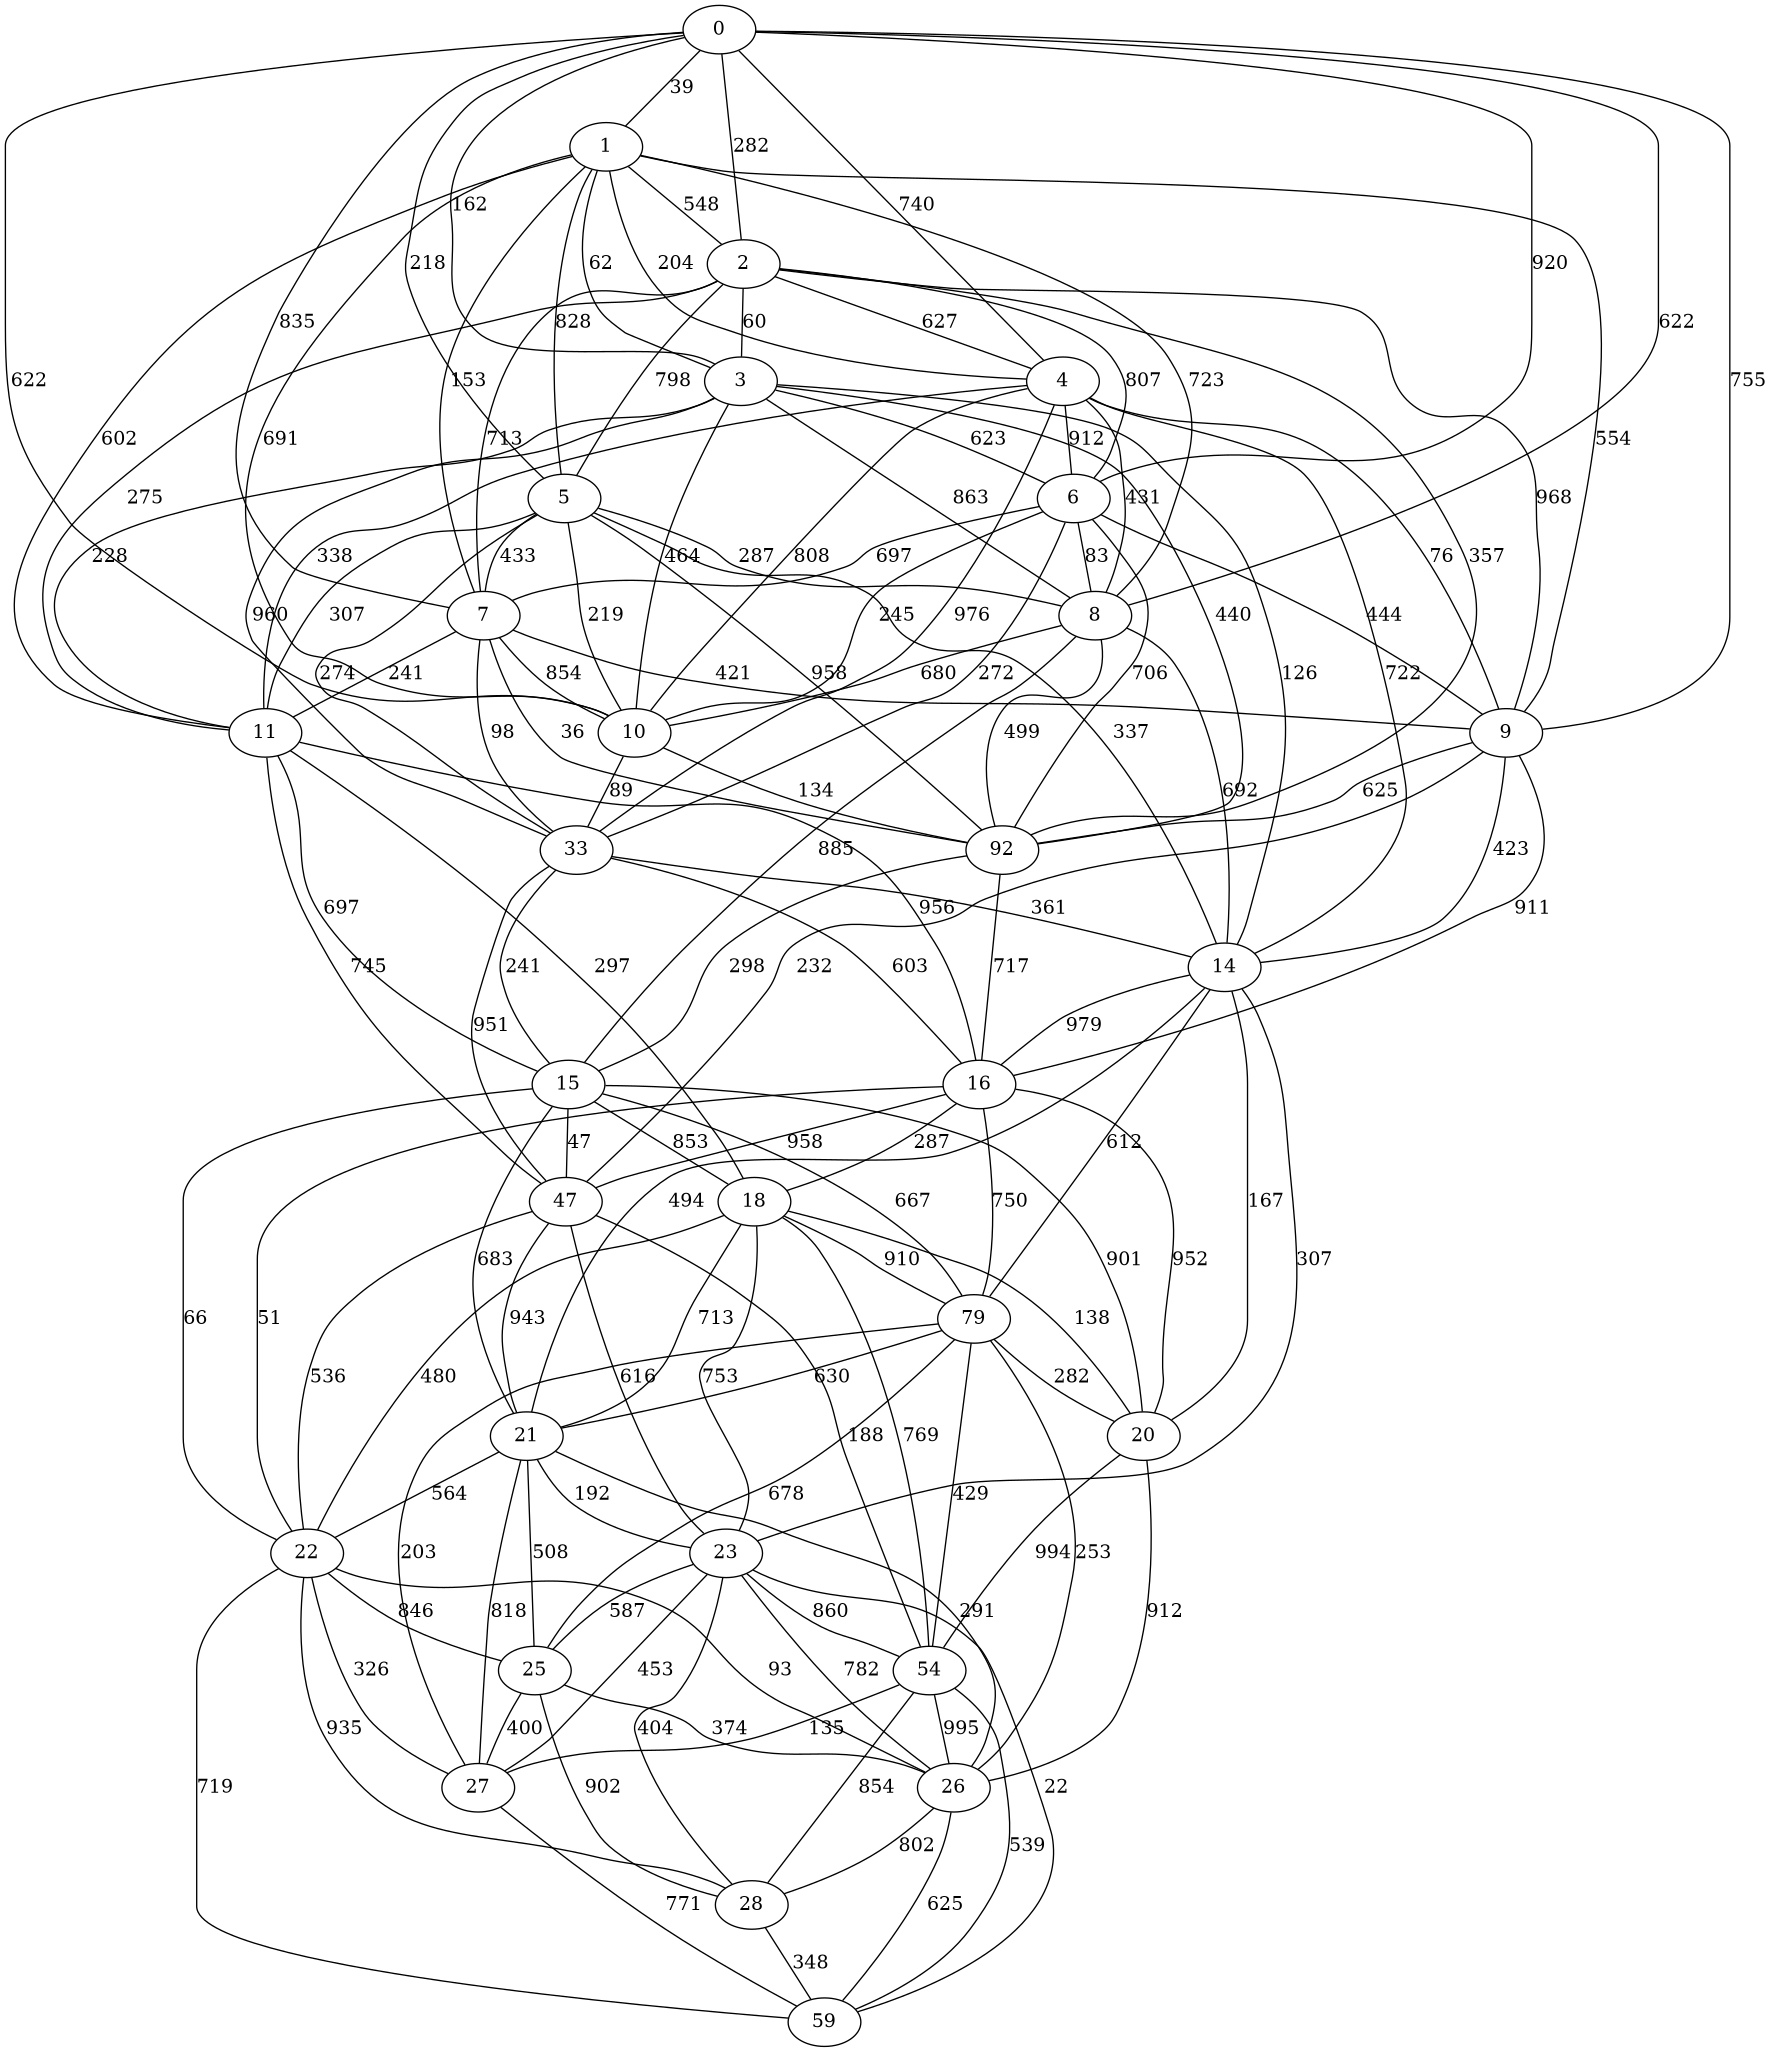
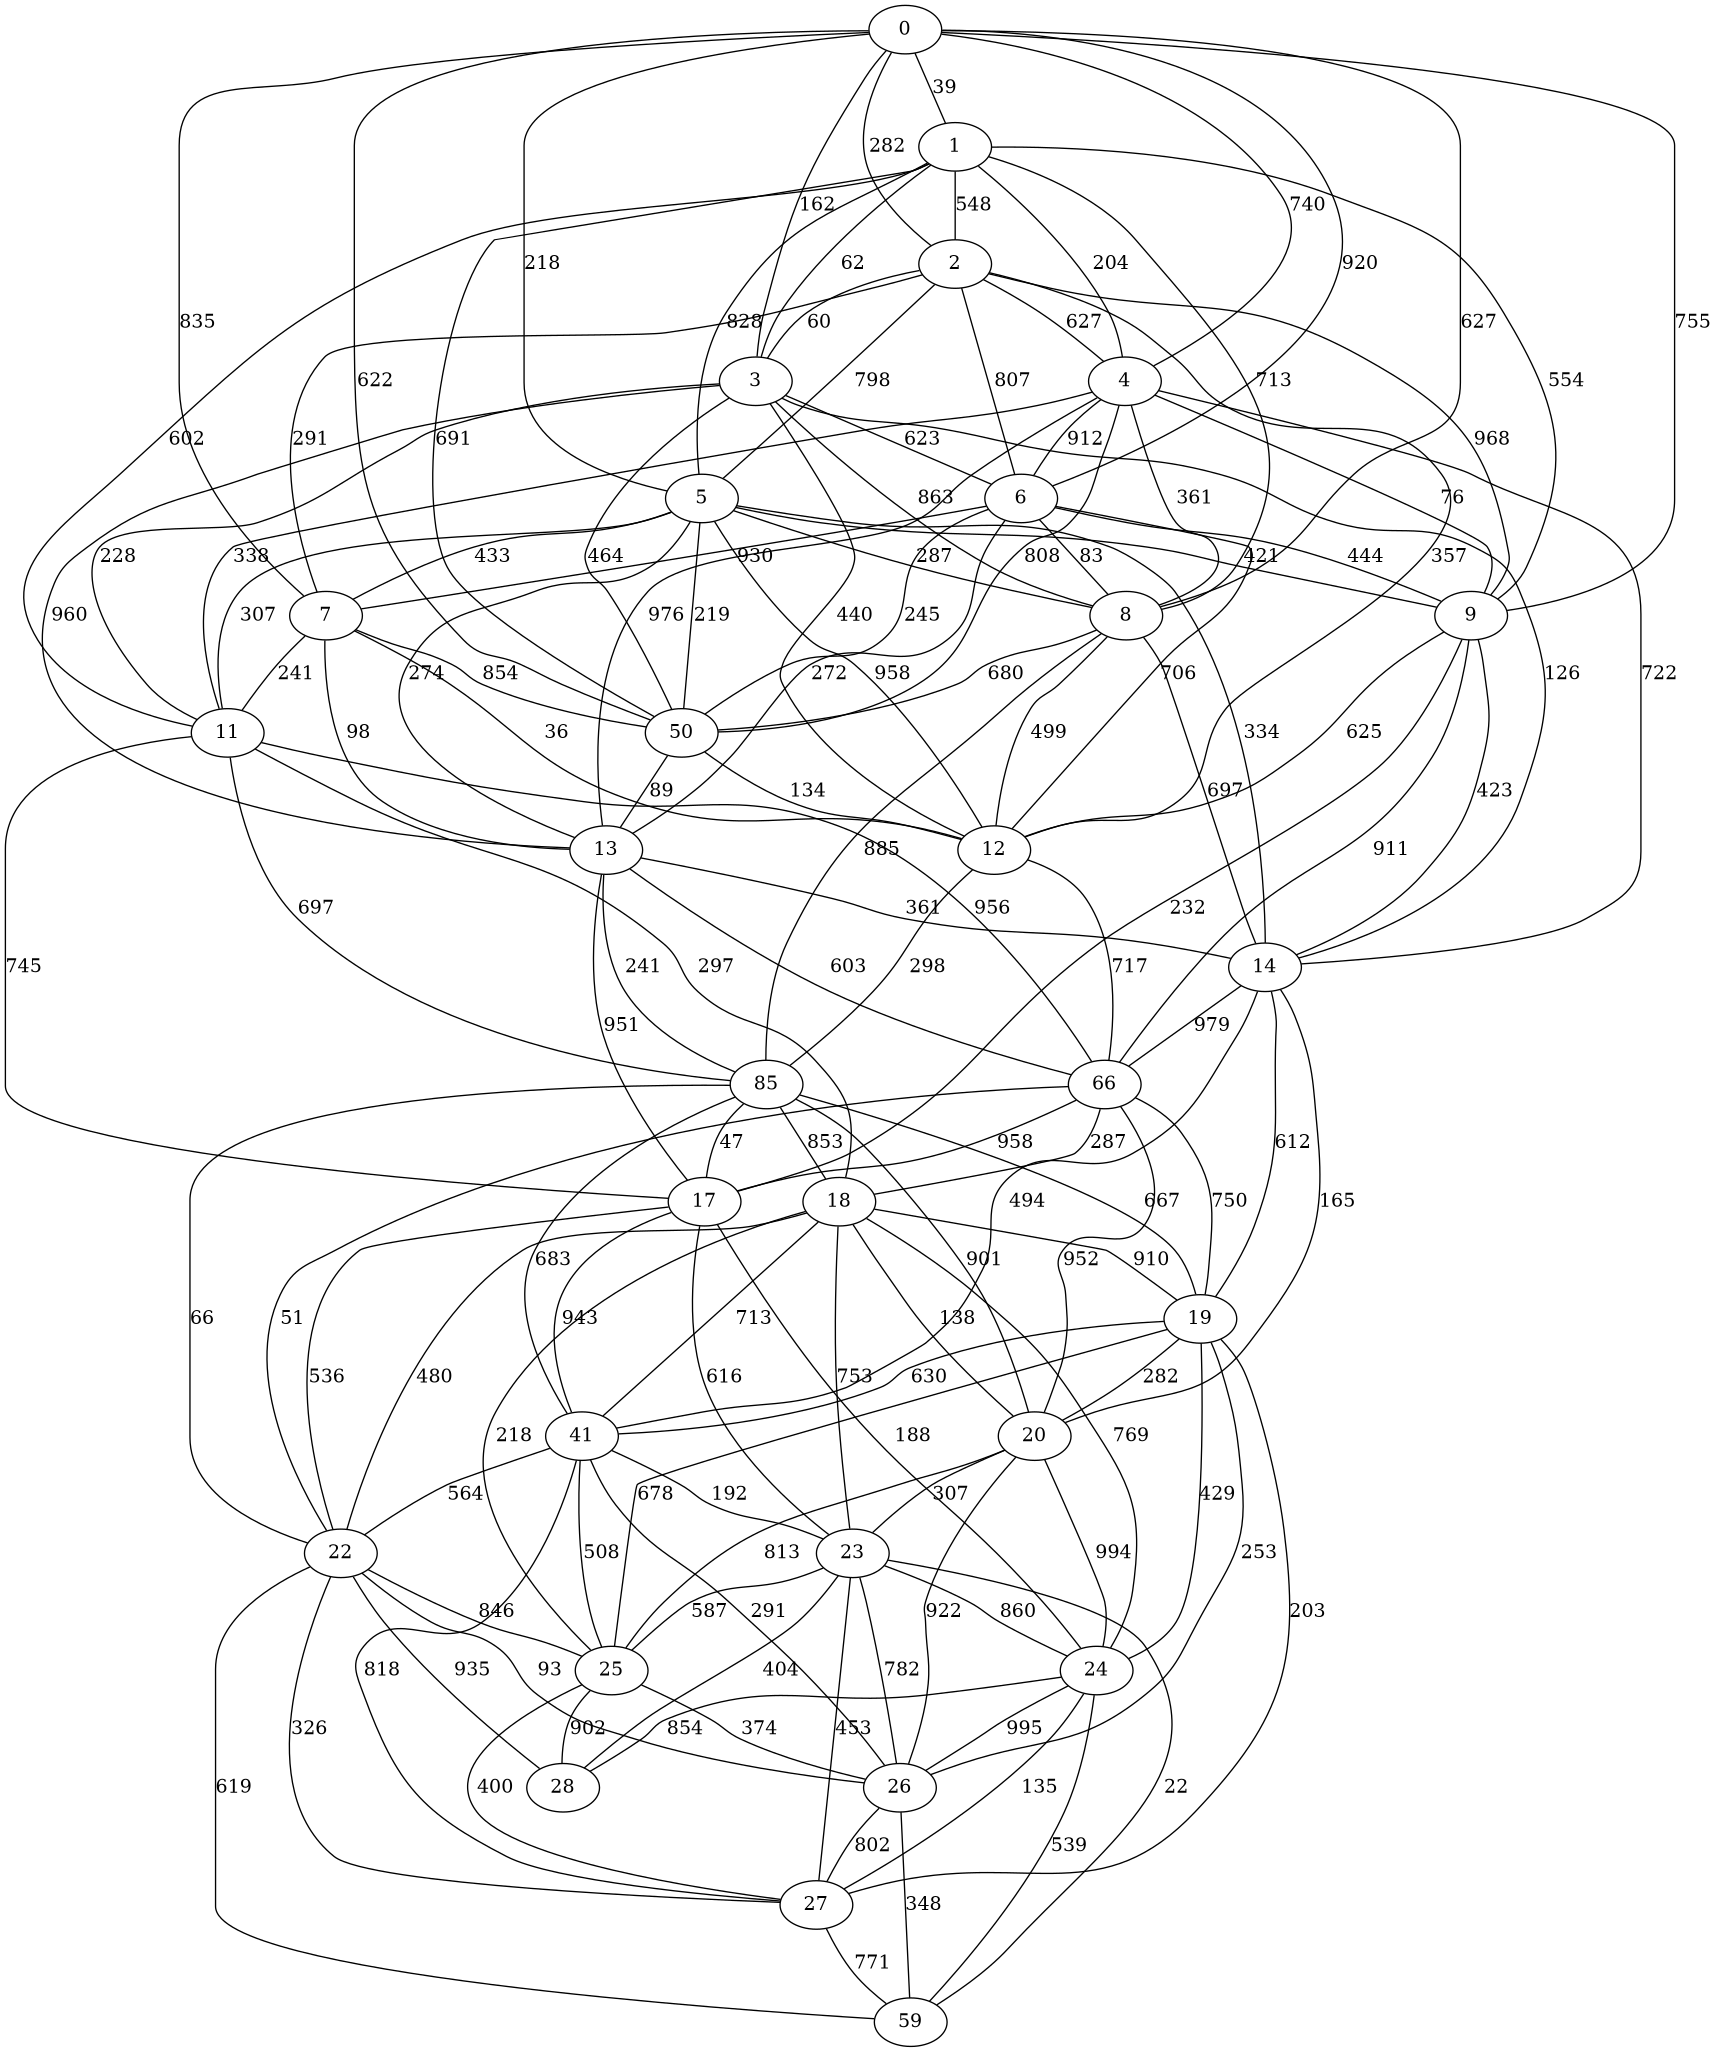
edge "0" -- "8": label "622" -> "627"
edge "1" -- "7": removed, label "153"
edge "1" -- "8": label "723" -> "713"
edge "2" -- "11": removed, label "275"
edge "2" -- "7": label "713" -> "291"
edge "4" -- "8": label "431" -> "361"
edge "6" -- "7": label "697" -> "930"
edge "7" -- "9": now "5" -- "9"
node "10": label "10" -> "50"
edge "5" -- "14": label "337" -> "334"
edge "8" -- "14": label "692" -> "697"
node "33": label "33" -> "13"
node "92": label "92" -> "12"
node "15": label "15" -> "85"
node "16": label "16" -> "66"
node "47": label "47" -> "17"
edge "14" -- "20": label "167" -> "165"
node "79": label "79" -> "19"
edge "18" -- "25": added, label "218"
node "21": label "21" -> "41"
edge "14" -- "23": now "20" -- "23"
edge "20" -- "25": added, label "813"
edge "20" -- "26": label "912" -> "922"
node "54": label "54" -> "24"
edge "22" -- "59": label "719" -> "619"
edge "26" -- "28": now "26" -- "27"
edge "26" -- "59": label "625" -> "348"
edge "28" -- "59": removed, label "348"
